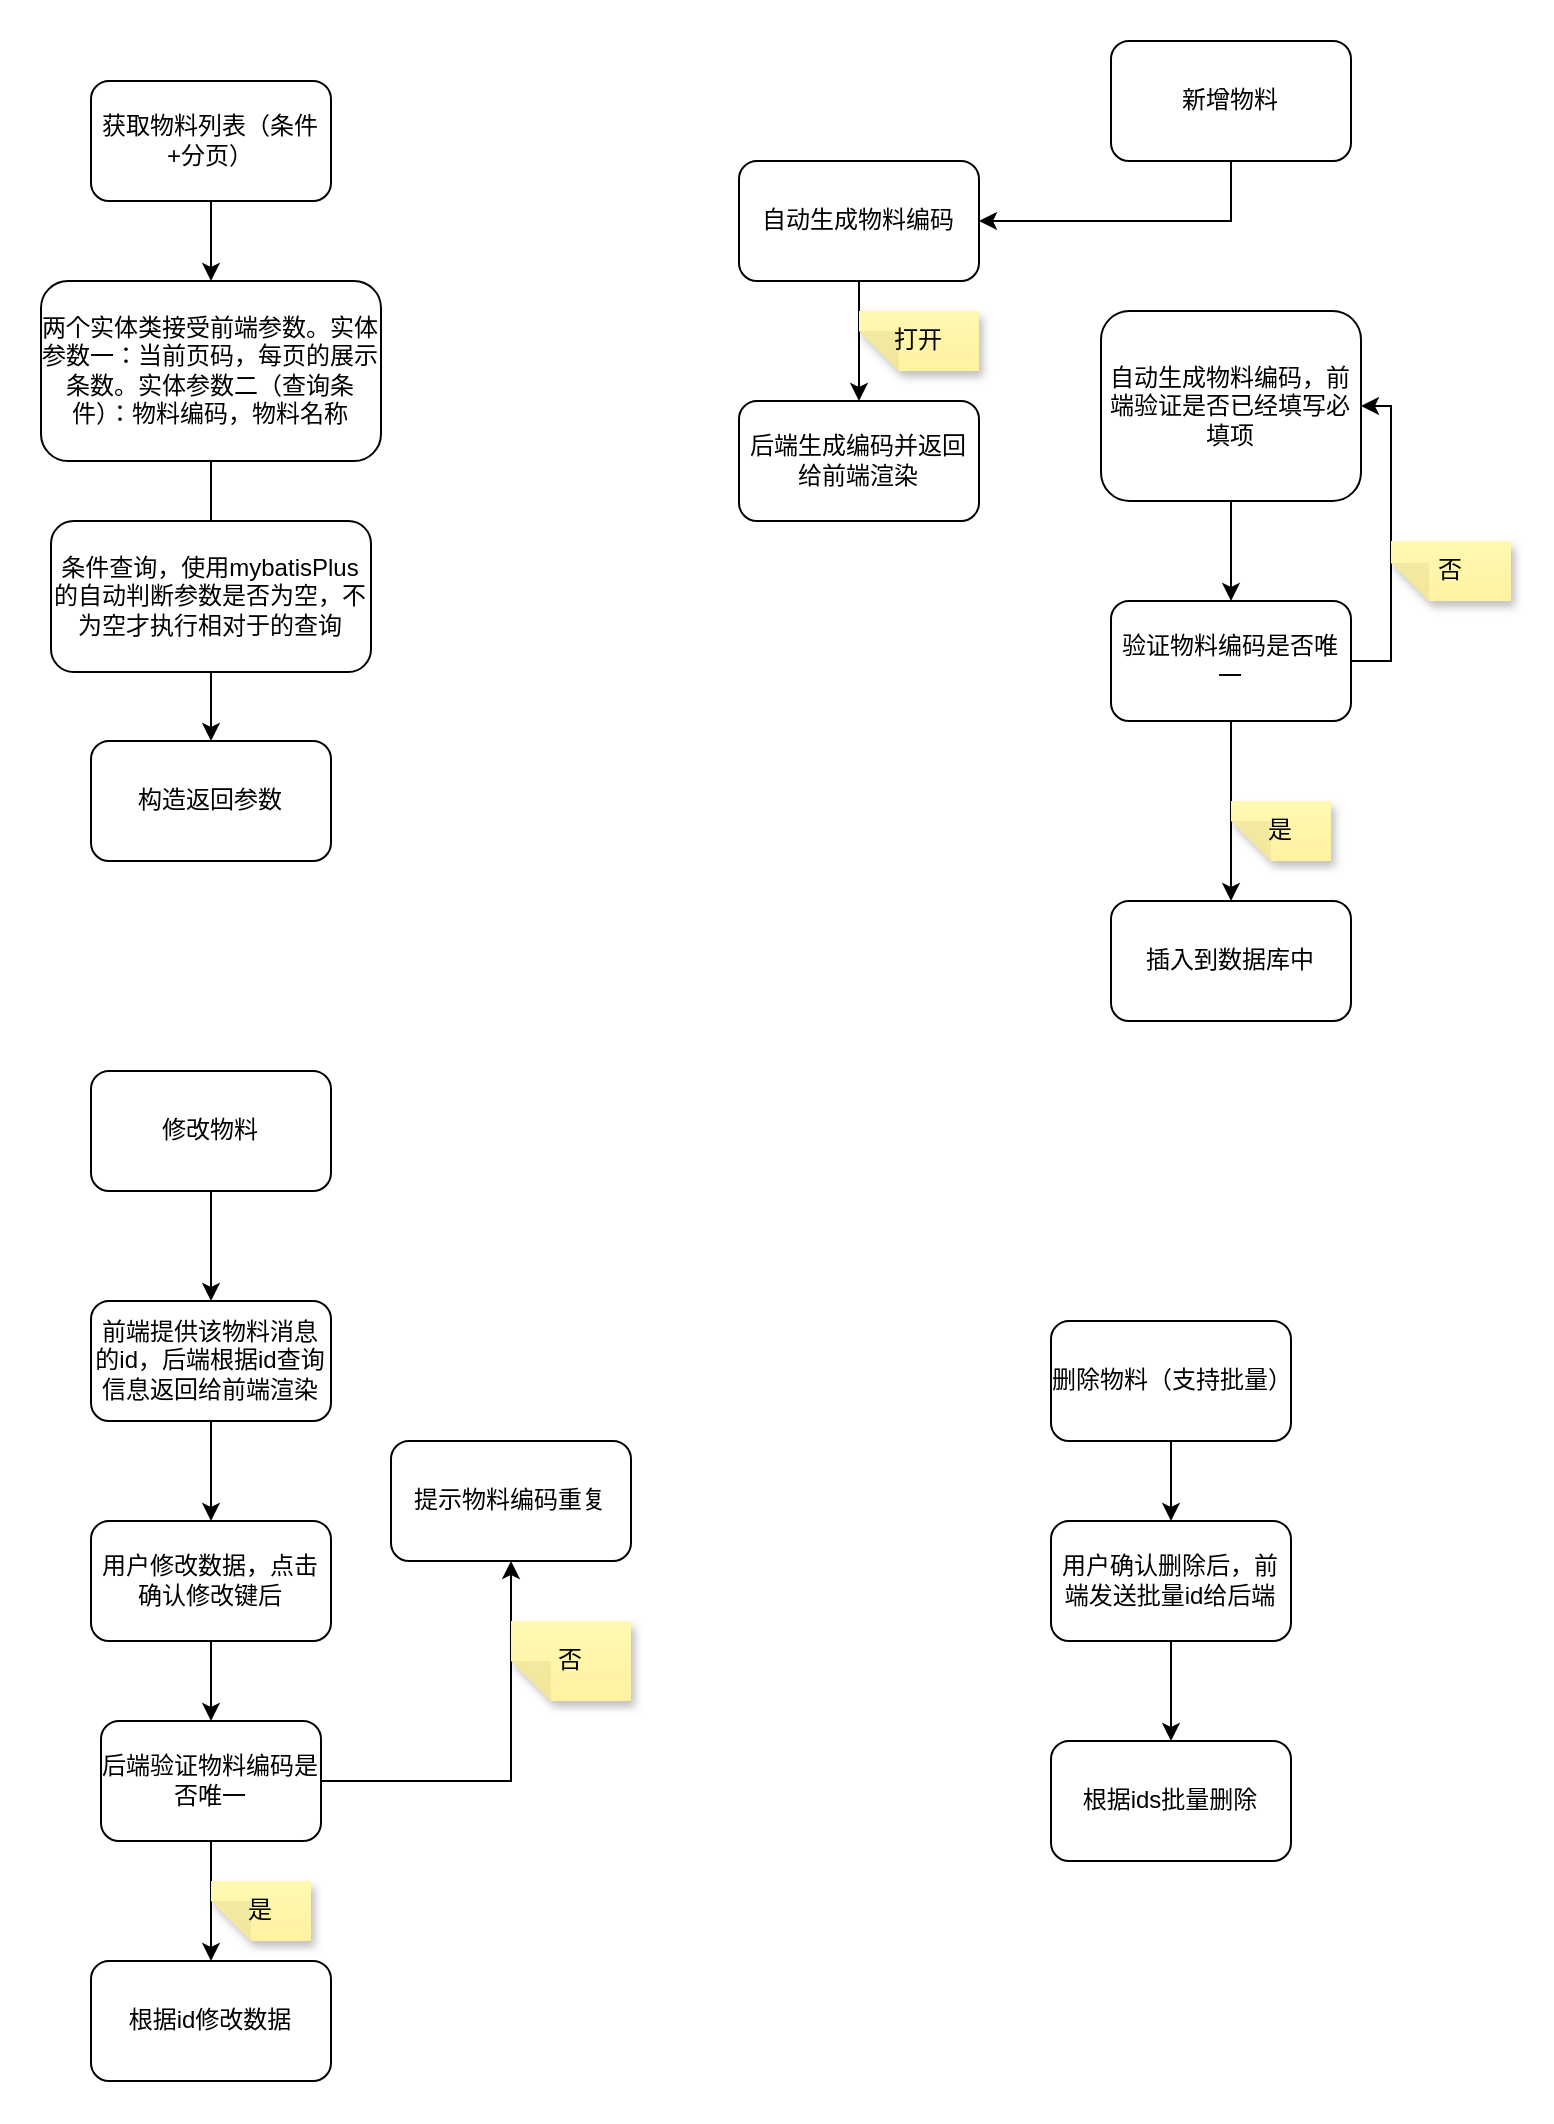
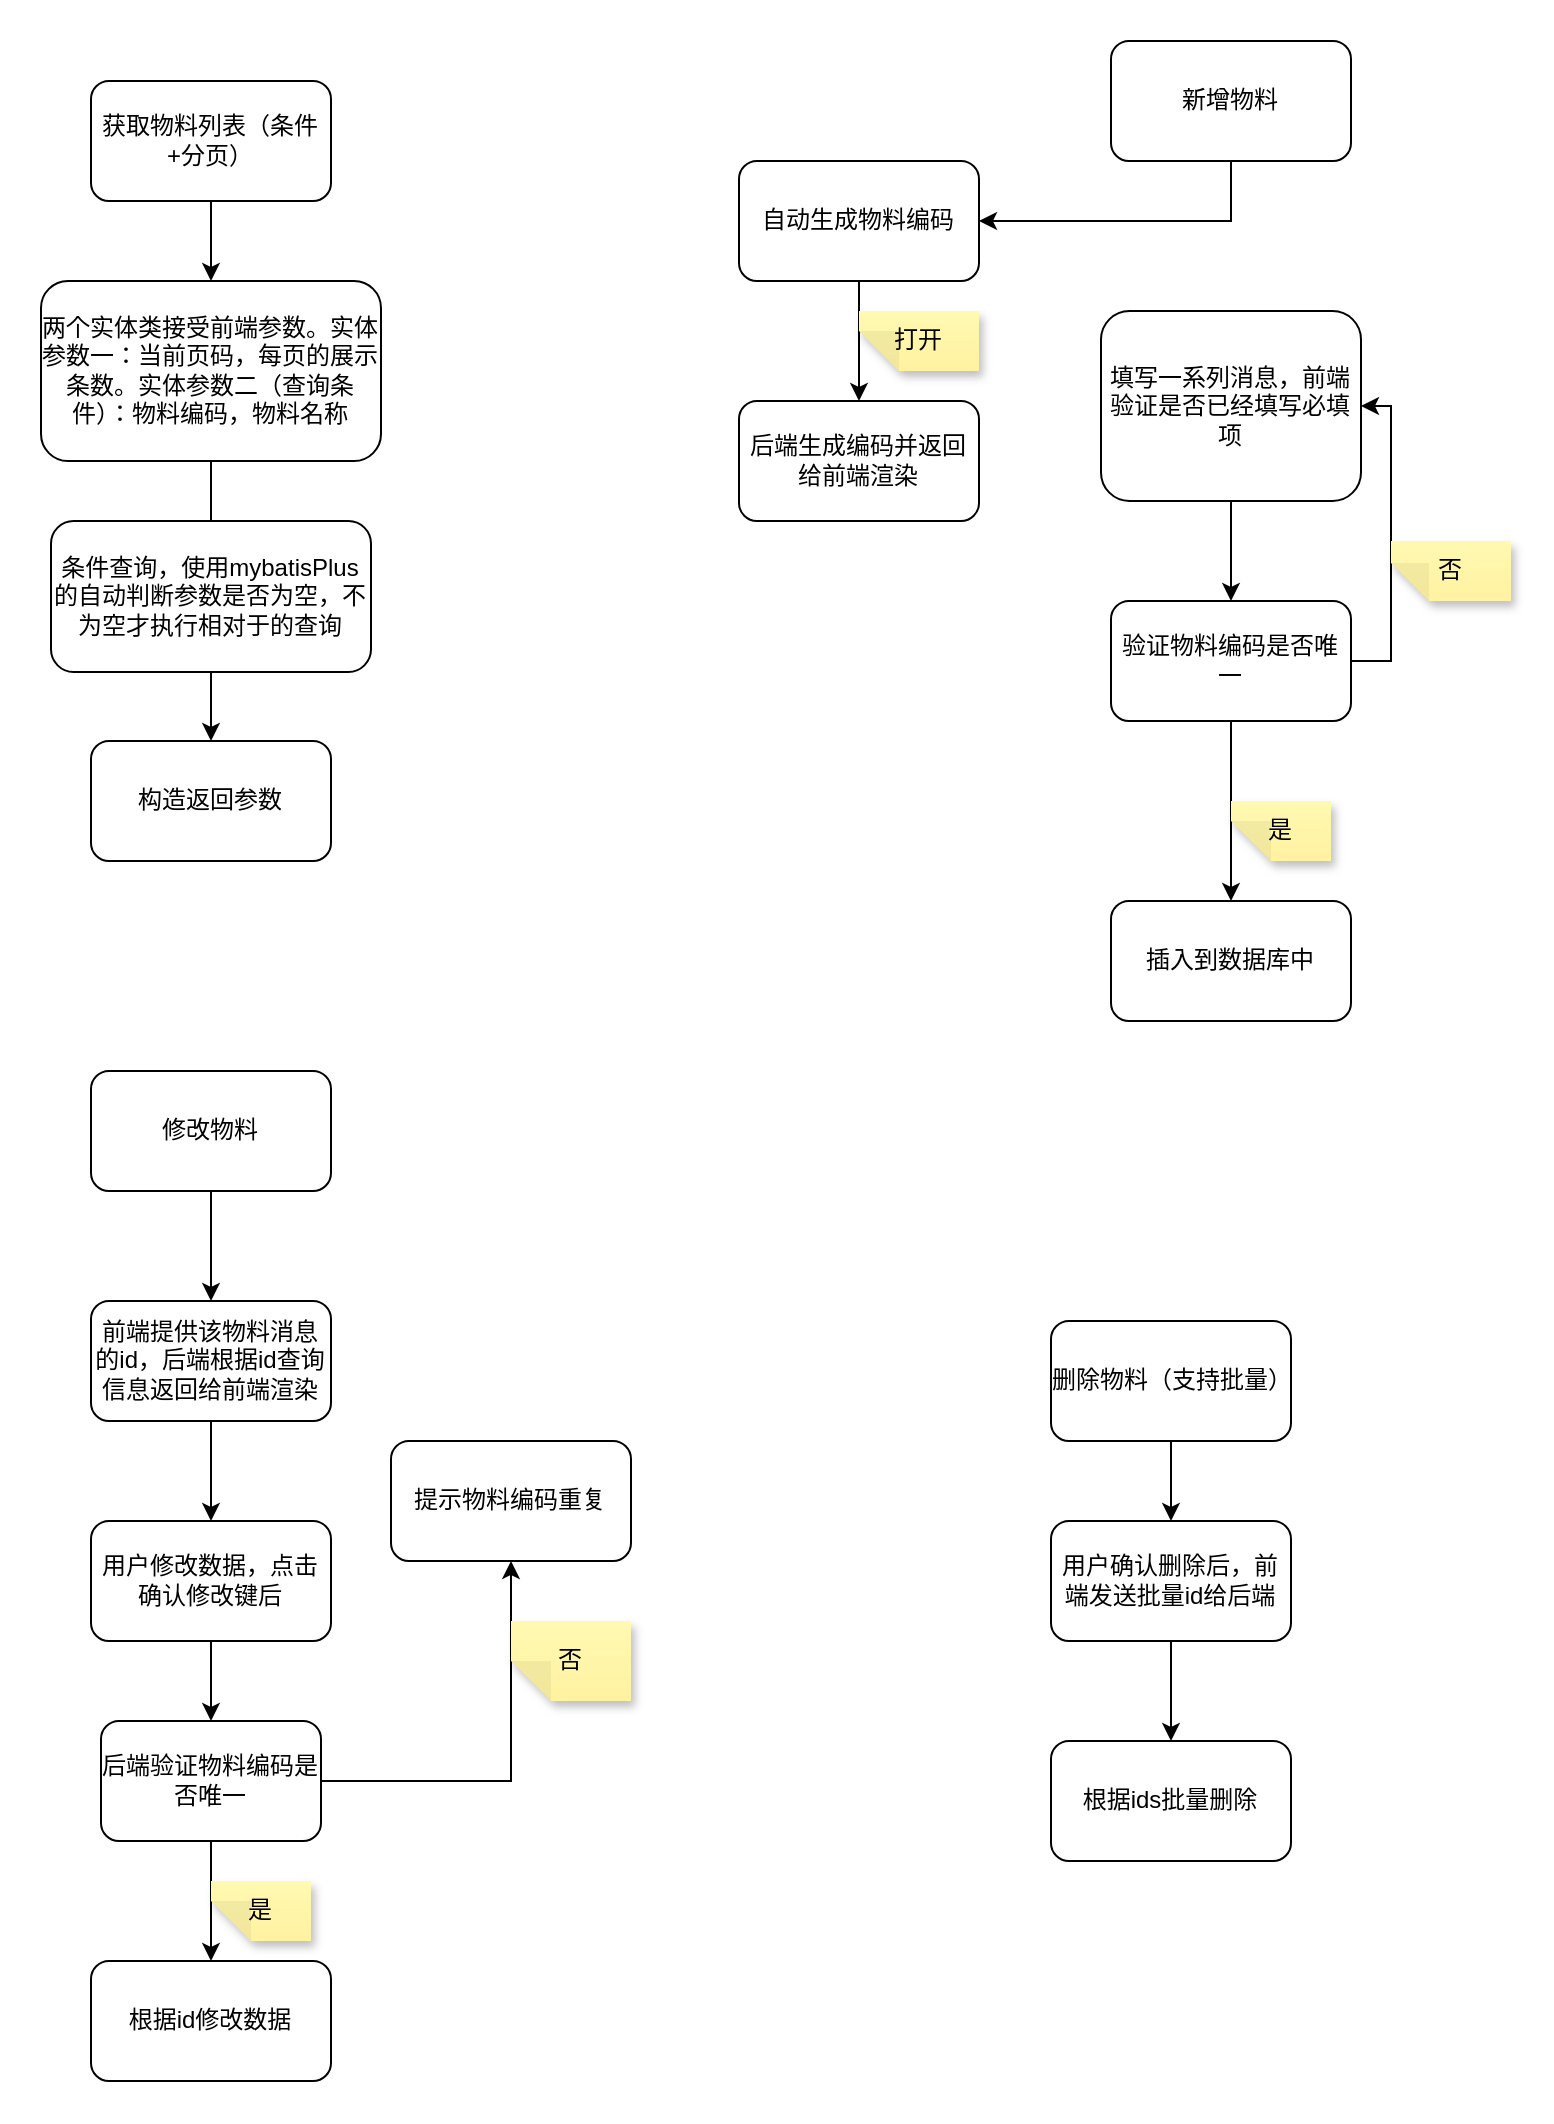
node "自动生成物料编码，前端验证是否已经填写必填项": label "自动生成物料编码，前端验证是否已经填写必填项" -> "填写一系列消息，前端验证是否已经填写必填项"
